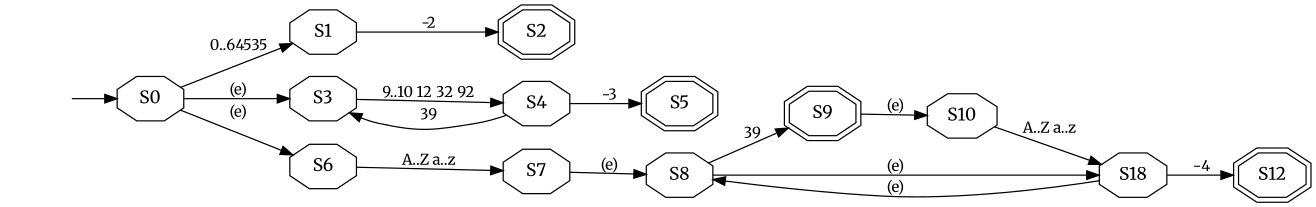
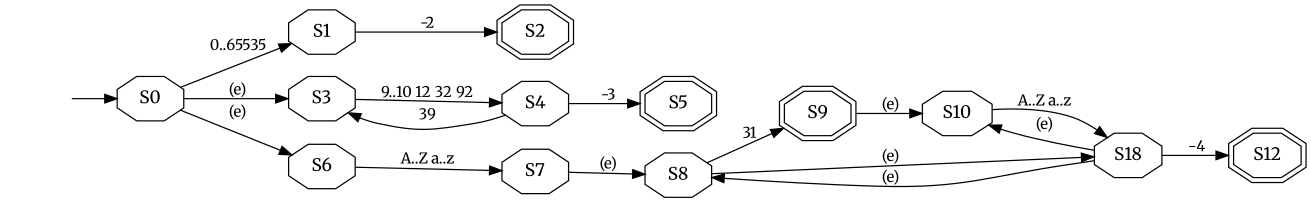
edge "S0" -> "S1": label " 0..64535" -> " 0..65535"
edge "S8" -> "S9": label " 39" -> " 31"
edge "S18" -> "S10": added, label "(e)"
